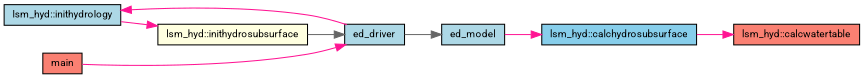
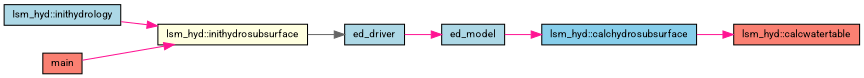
edge "ed_driver" -> "lsm_hyd::inithydrology": removed
edge "ed_driver" -> "ed_model": color gray40 -> deeppink
edge "main" -> "ed_driver": now "main" -> "lsm_hyd::inithydrosubsurface"
